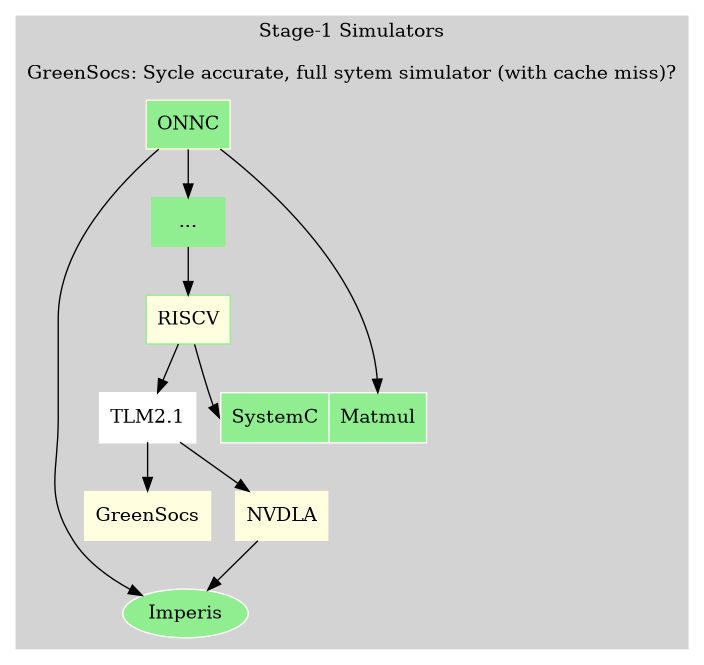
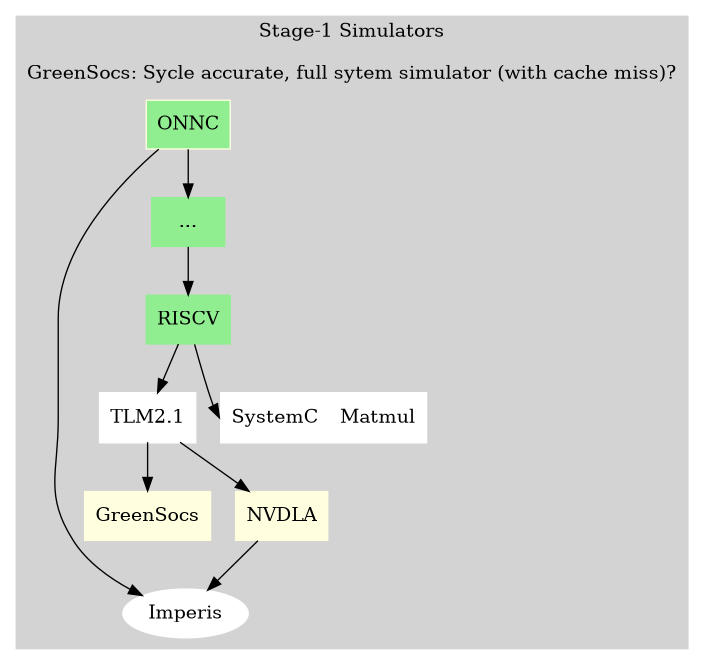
edge "ONNC" -> "SystemC": removed
node "RISCV": fillcolor lightyellow -> lightgreen
node "SystemC": fillcolor lightgreen -> white
node "Imperis": fillcolor lightgreen -> white
